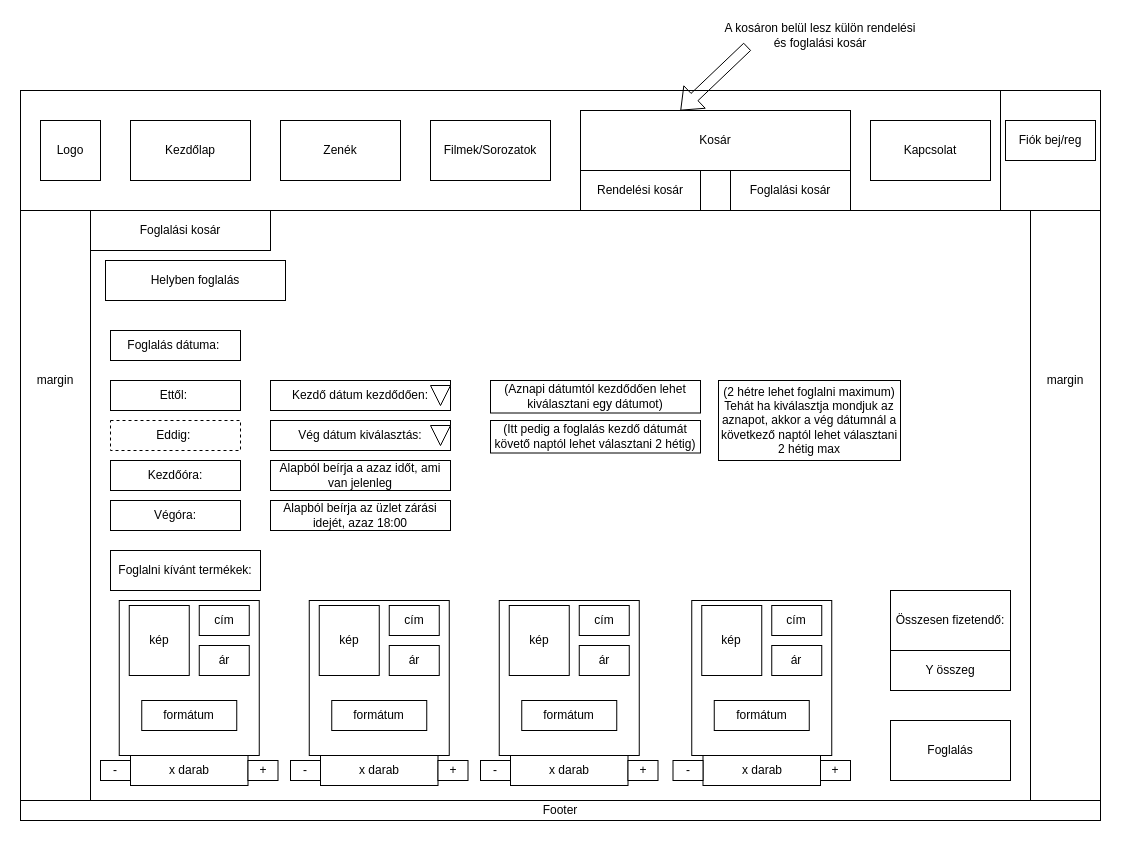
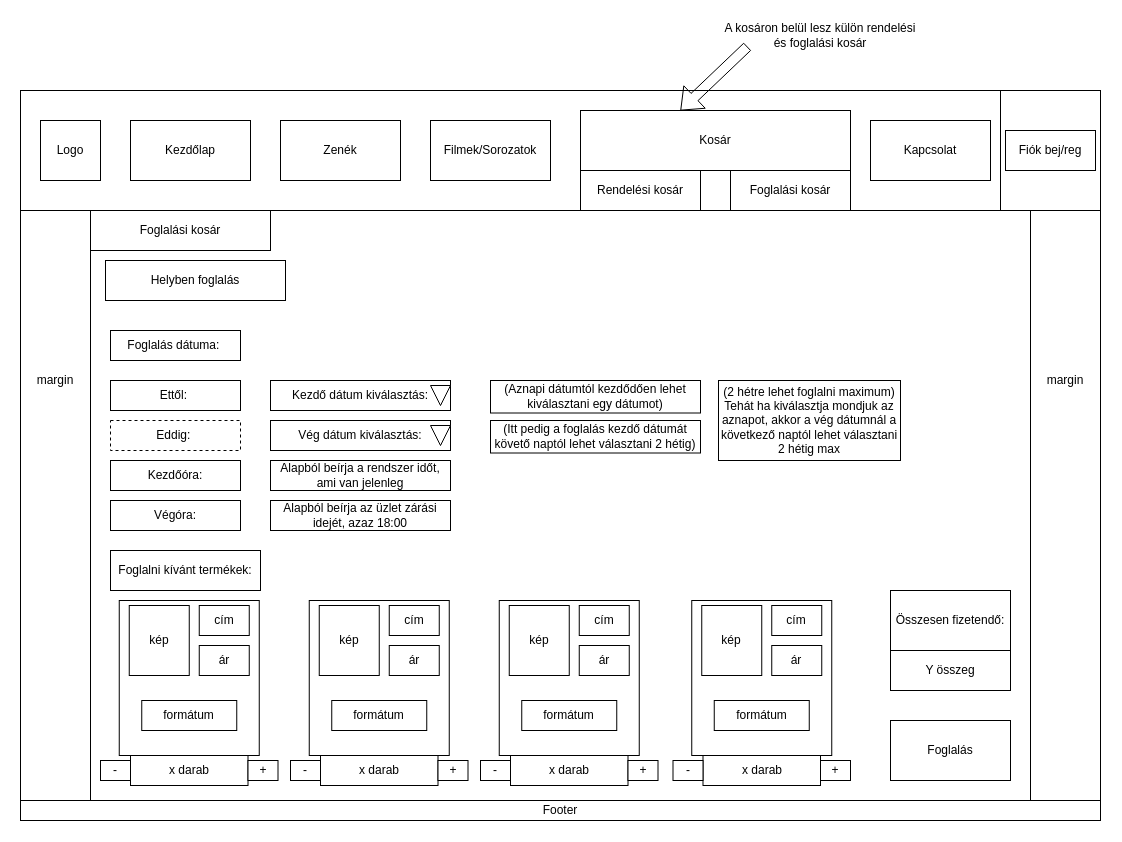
node "Fiók bej/reg": moved (1051, 141) -> (1051, 151)
node "Kezdő dátum kezdődően:": label "Kezdő dátum kezdődően:" -> "Kezdő dátum kiválasztás:"
node "Alapból beírja a azaz időt, ami van jelenleg": label "Alapból beírja a azaz időt, ami van jelenleg" -> "Alapból beírja a rendszer időt, ami van jelenleg"
